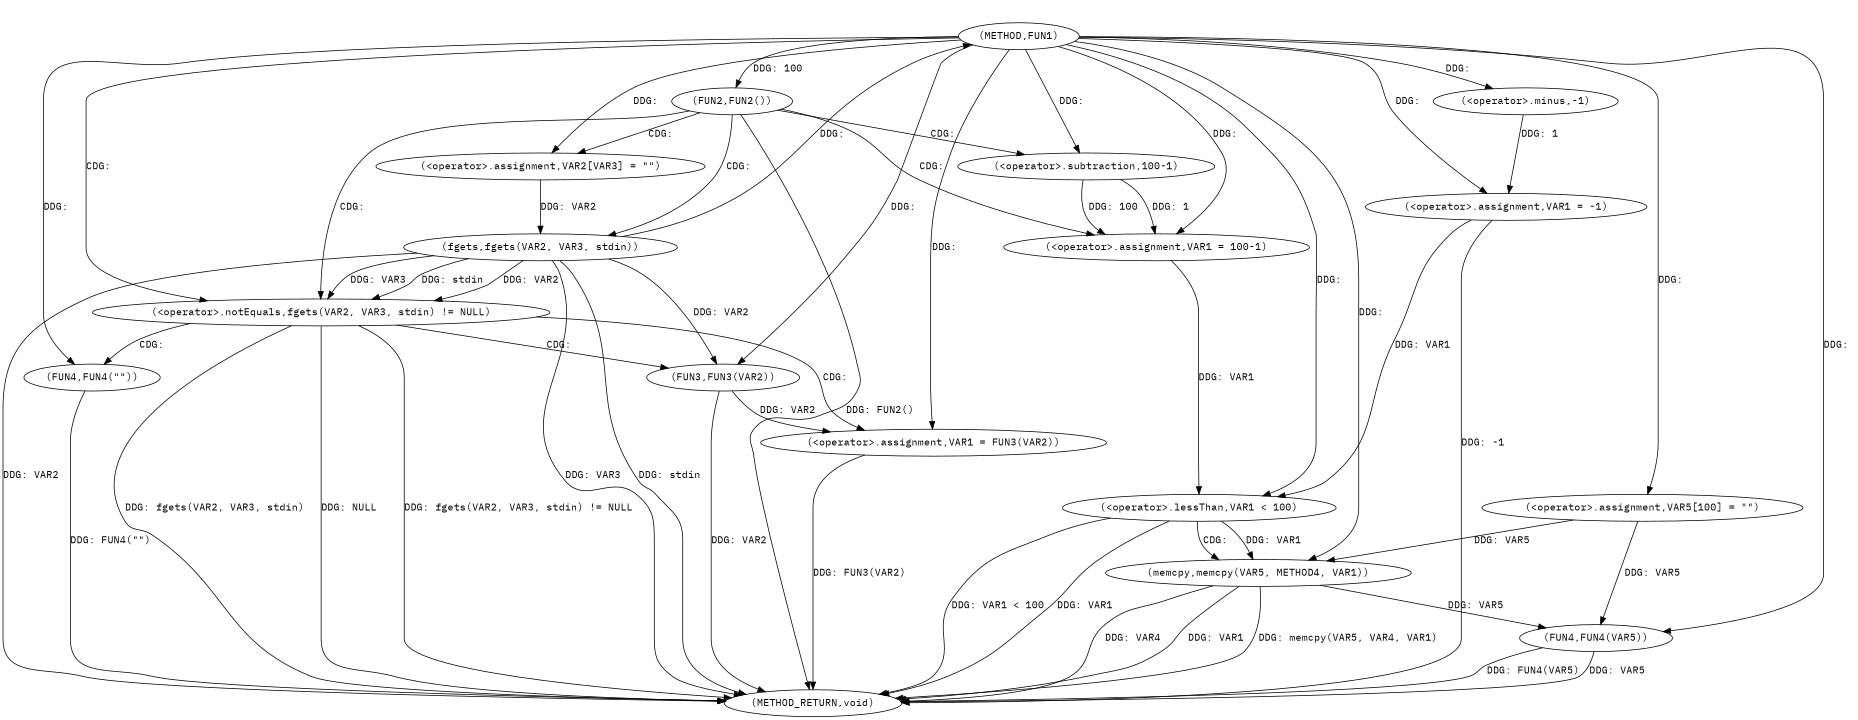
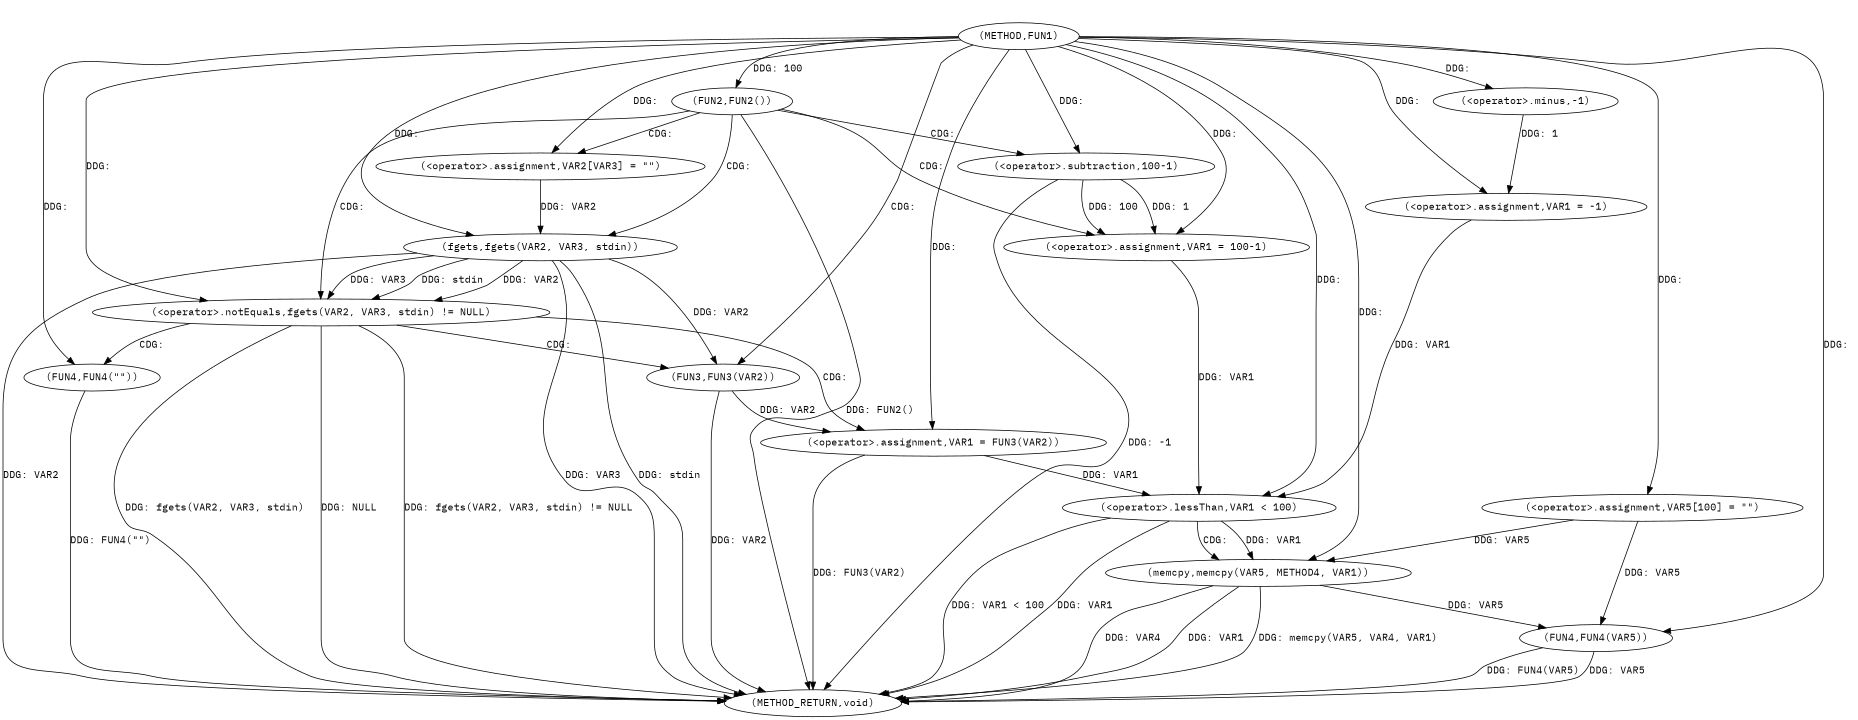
edge "(fgets,fgets(VAR2, VAR3, stdin))" -> "(METHOD,FUN1)": reversed
edge "(METHOD,FUN1)" -> "(<operator>.notEquals,fgets(VAR2, VAR3, stdin) != NULL)": label "CDG: " -> "DDG: "
edge "(METHOD,FUN1)" -> "(FUN3,FUN3(VAR2))": label "DDG: " -> "CDG: "
edge "(<operator>.assignment,VAR1 = FUN3(VAR2))" -> "(<operator>.lessThan,VAR1 < 100)": added, label "DDG: VAR1"
edge "(<operator>.assignment,VAR1 = -1)" -> "(METHOD_RETURN,void)": now "(<operator>.subtraction,100-1)" -> "(METHOD_RETURN,void)"
